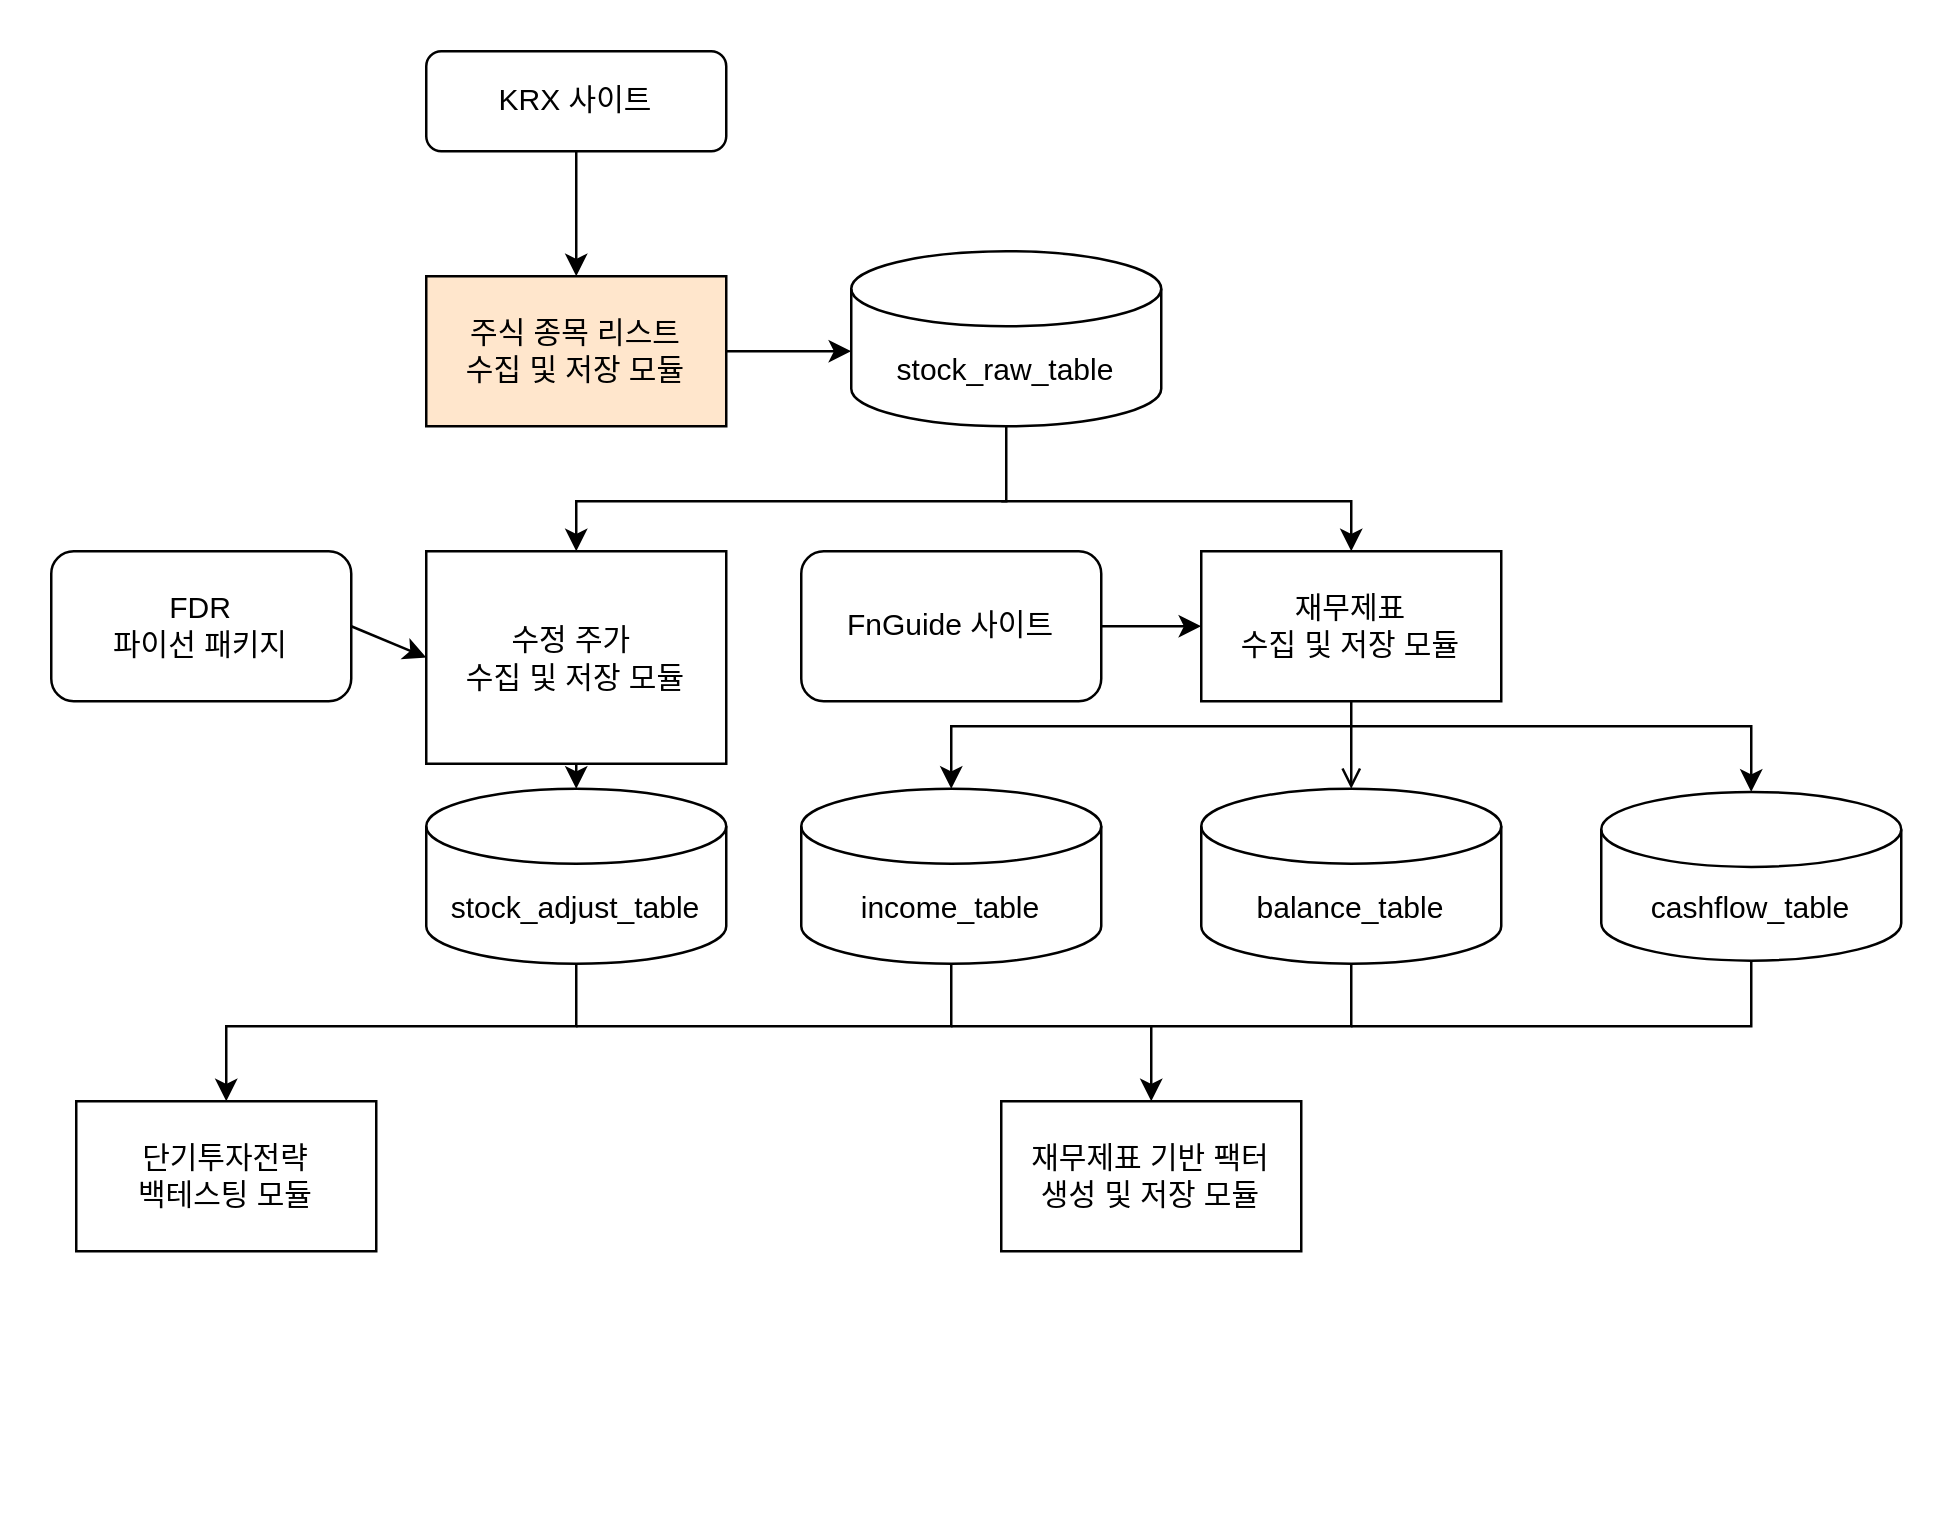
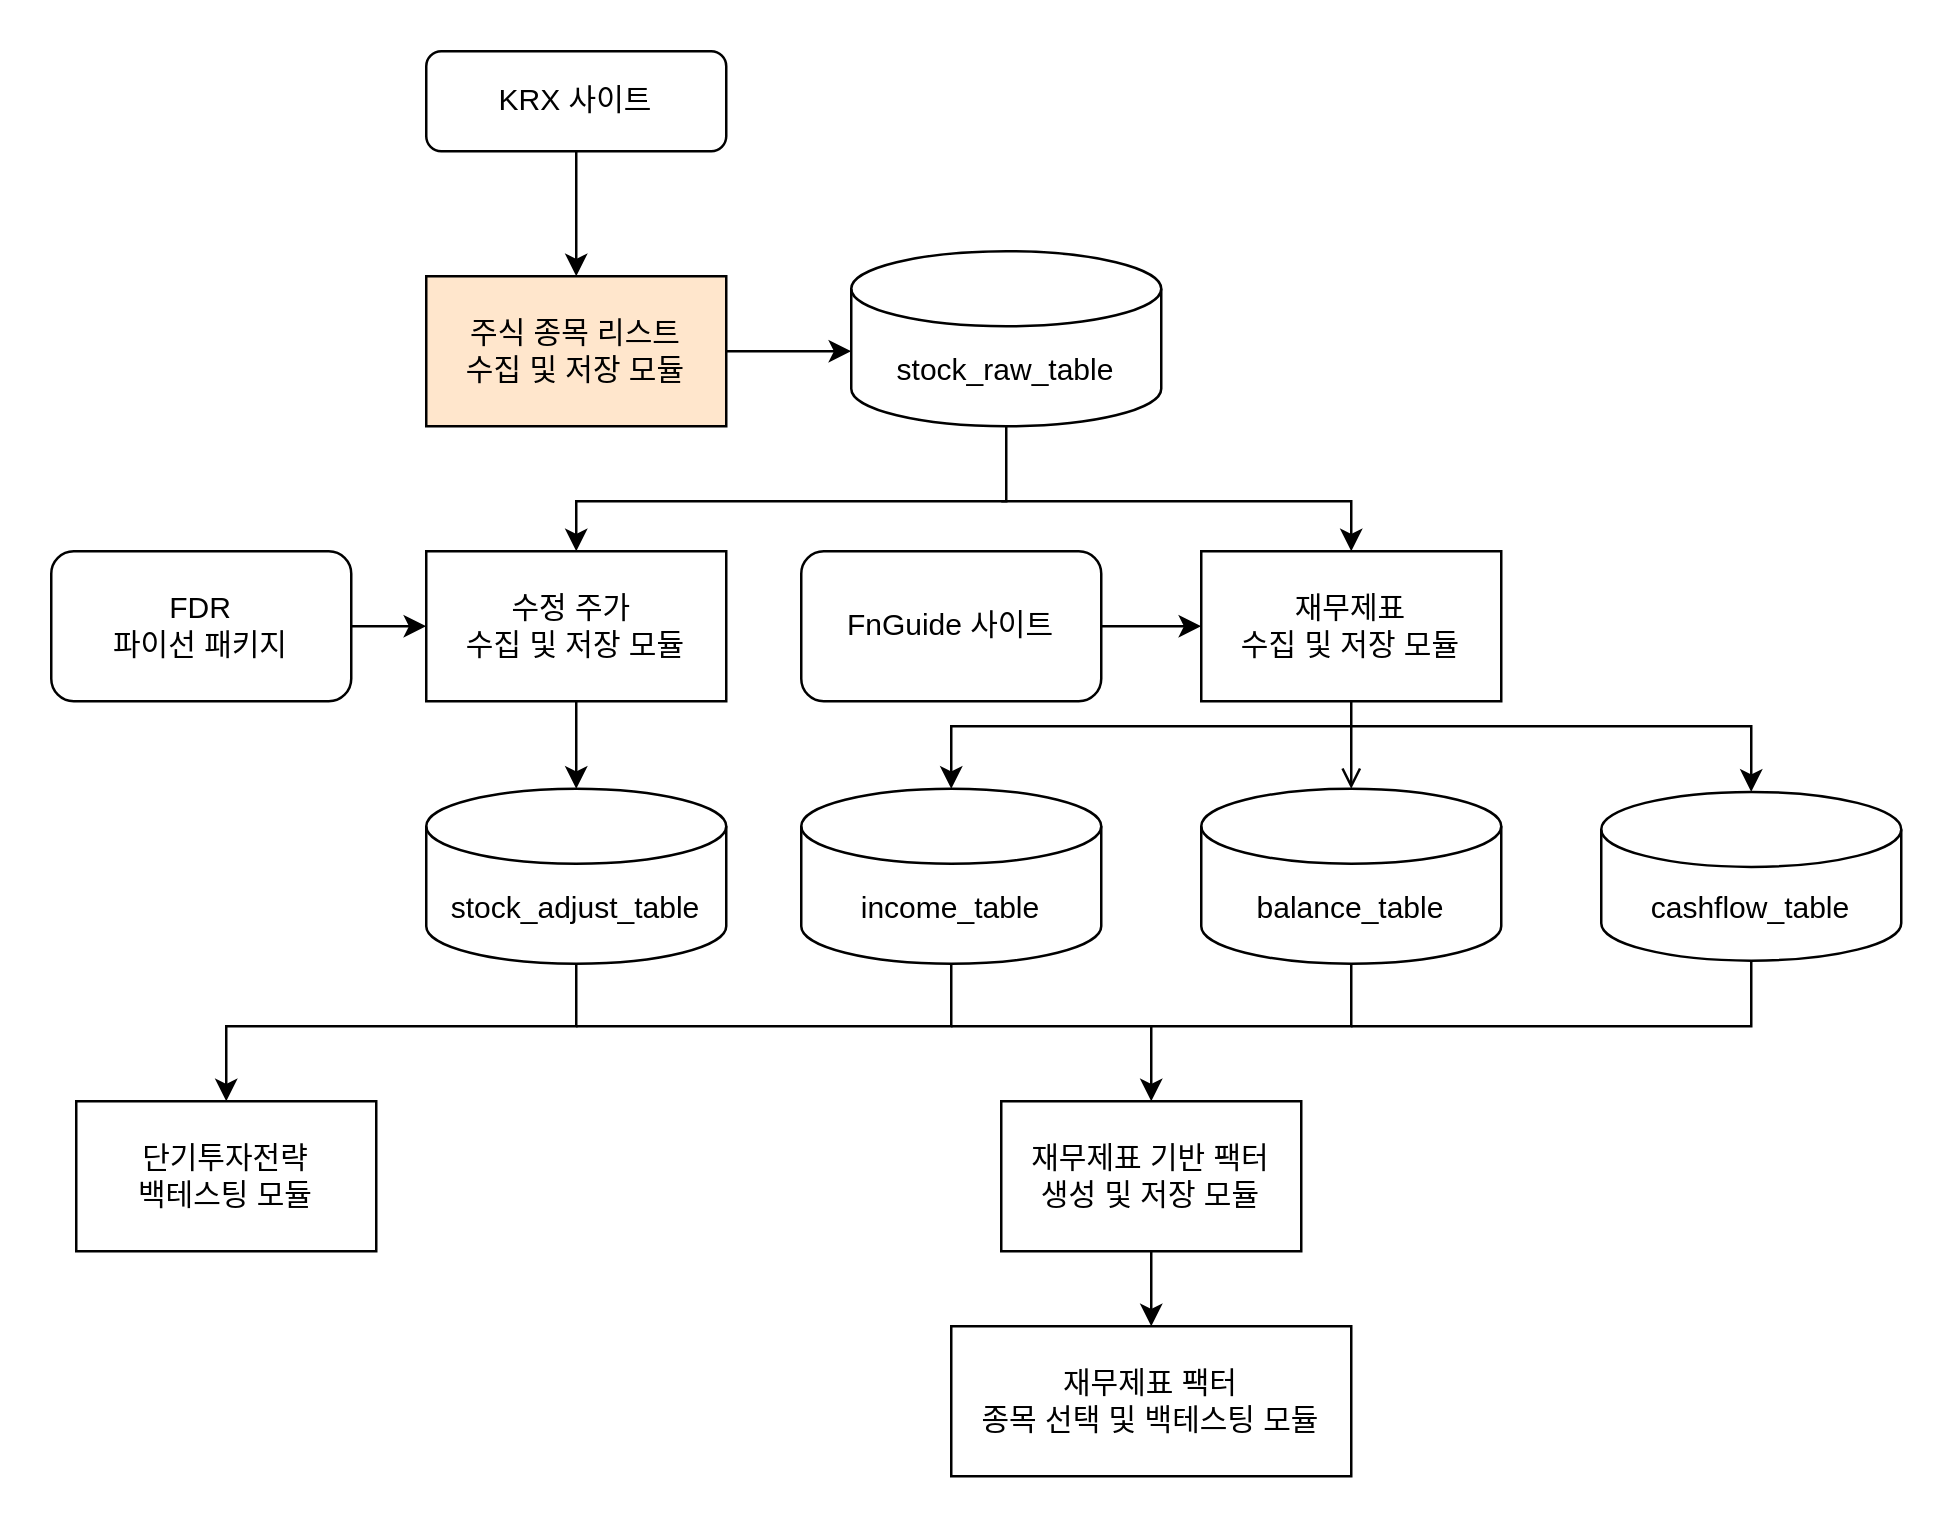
node "수정 주가 수집 및 저장 모듈": size 300x213 -> 300x150
edge "재무제표 기반 팩터 생성 및 저장 모듈" -> "재무제표 팩터 종목 선택 및 백테스팅 모듈": added
node "재무제표 팩터 종목 선택 및 백테스팅 모듈": added
